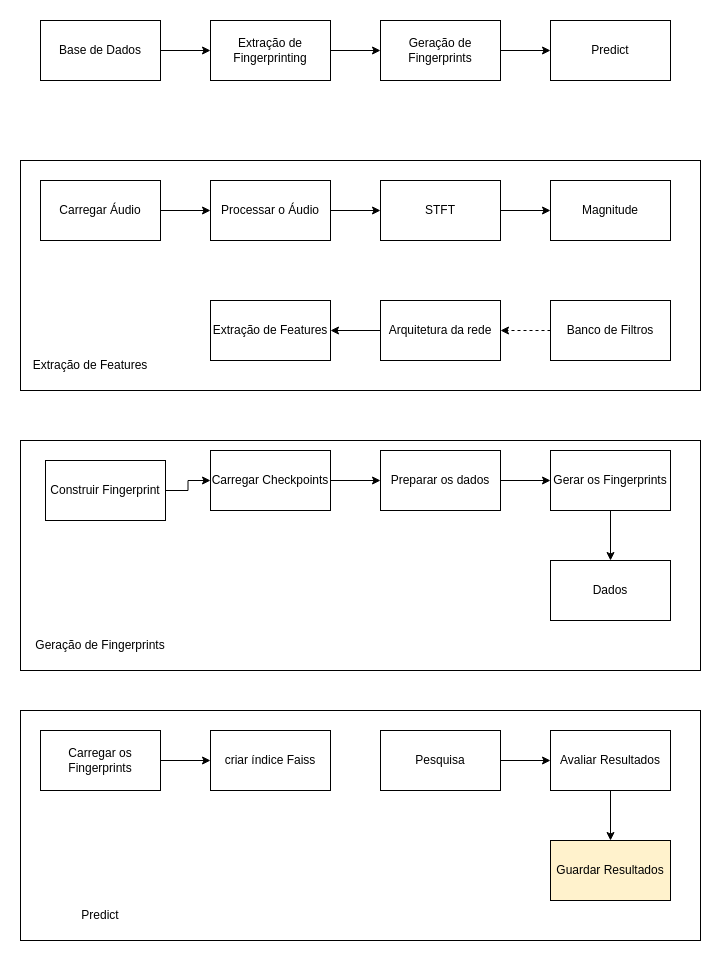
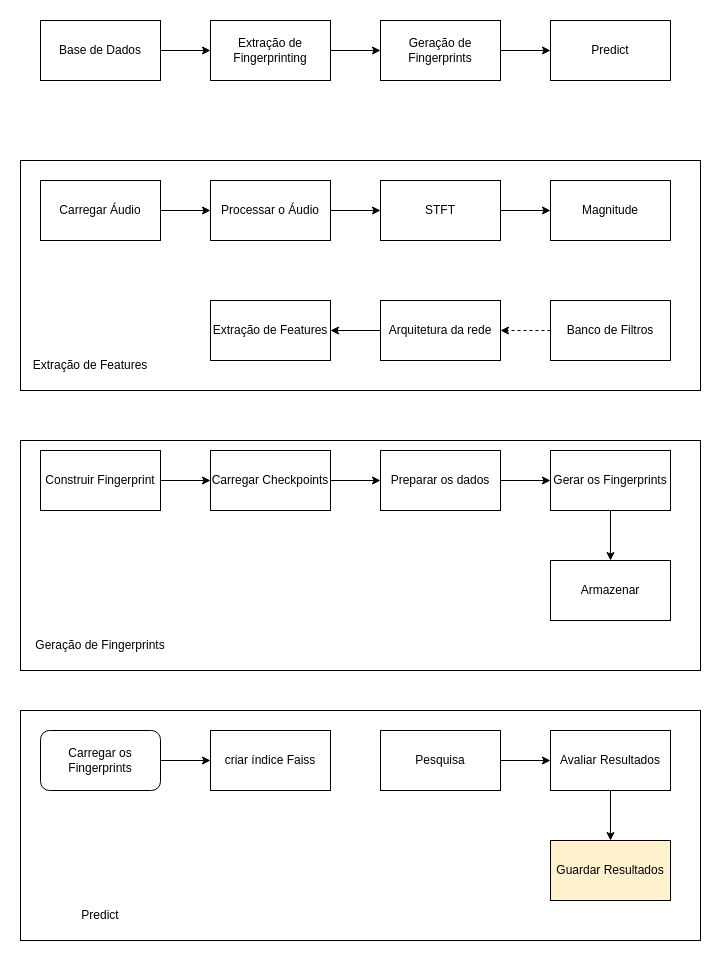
node "Construir Fingerprint": moved (106, 491) -> (101, 481)
node "Dados": label "Dados" -> "Armazenar"
node "Carregar os Fingerprints": shape rectangle -> rounded rectangle
